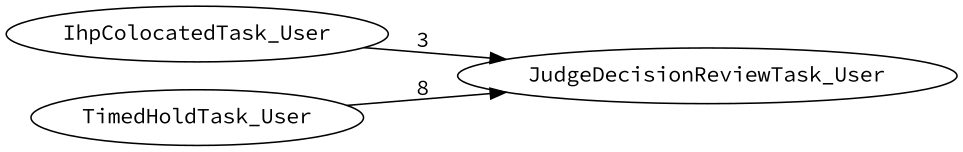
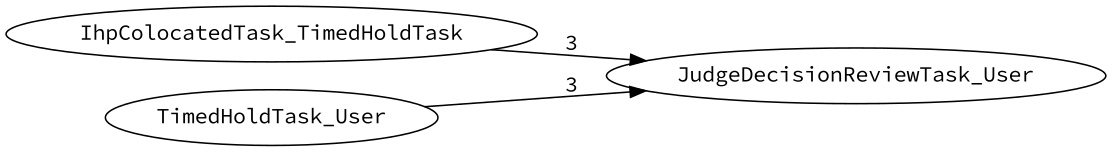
node "IhpColocatedTask_User": label "IhpColocatedTask_User" -> "IhpColocatedTask_TimedHoldTask"
edge "TimedHoldTask_User" -> "JudgeDecisionReviewTask_User": label "8" -> "3"
